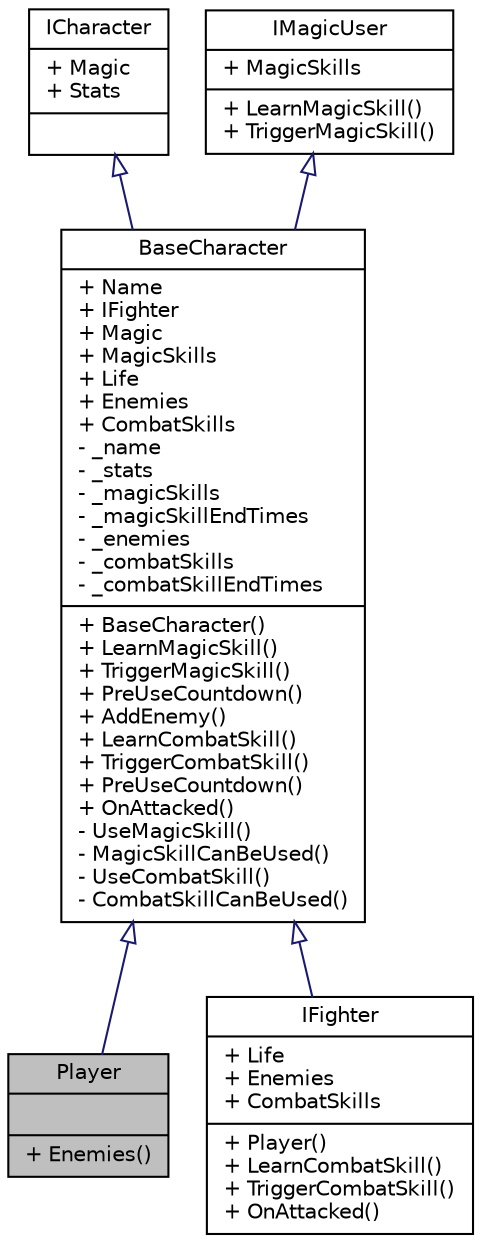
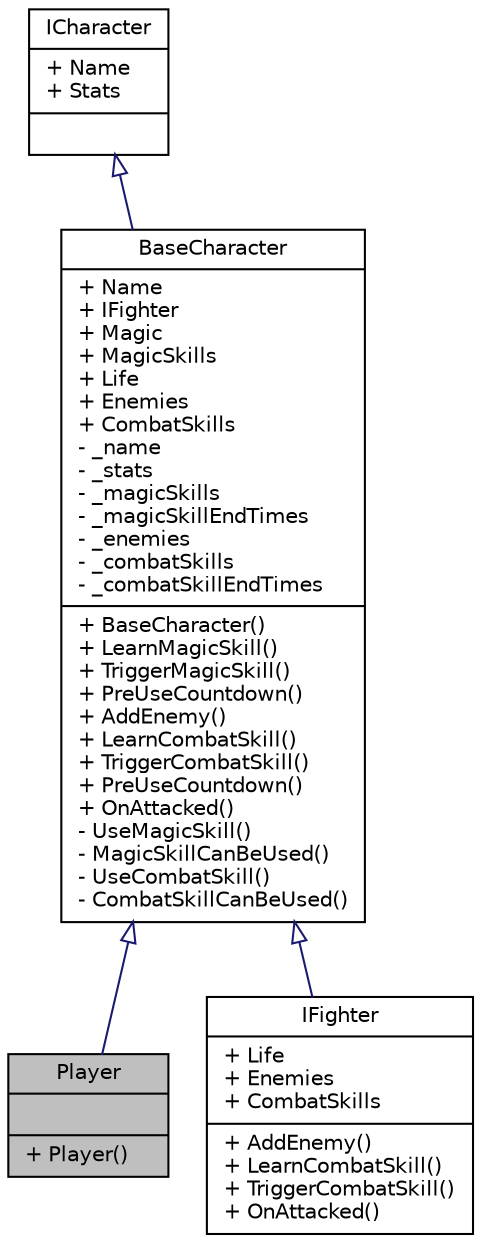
node "ICharacter": text "+ Magic" -> "+ Name"
node "IMagicUser": removed
node "IFighter": text "+ Player()" -> "+ AddEnemy()"
node "Player": text "+ Enemies()" -> "+ Player()"
